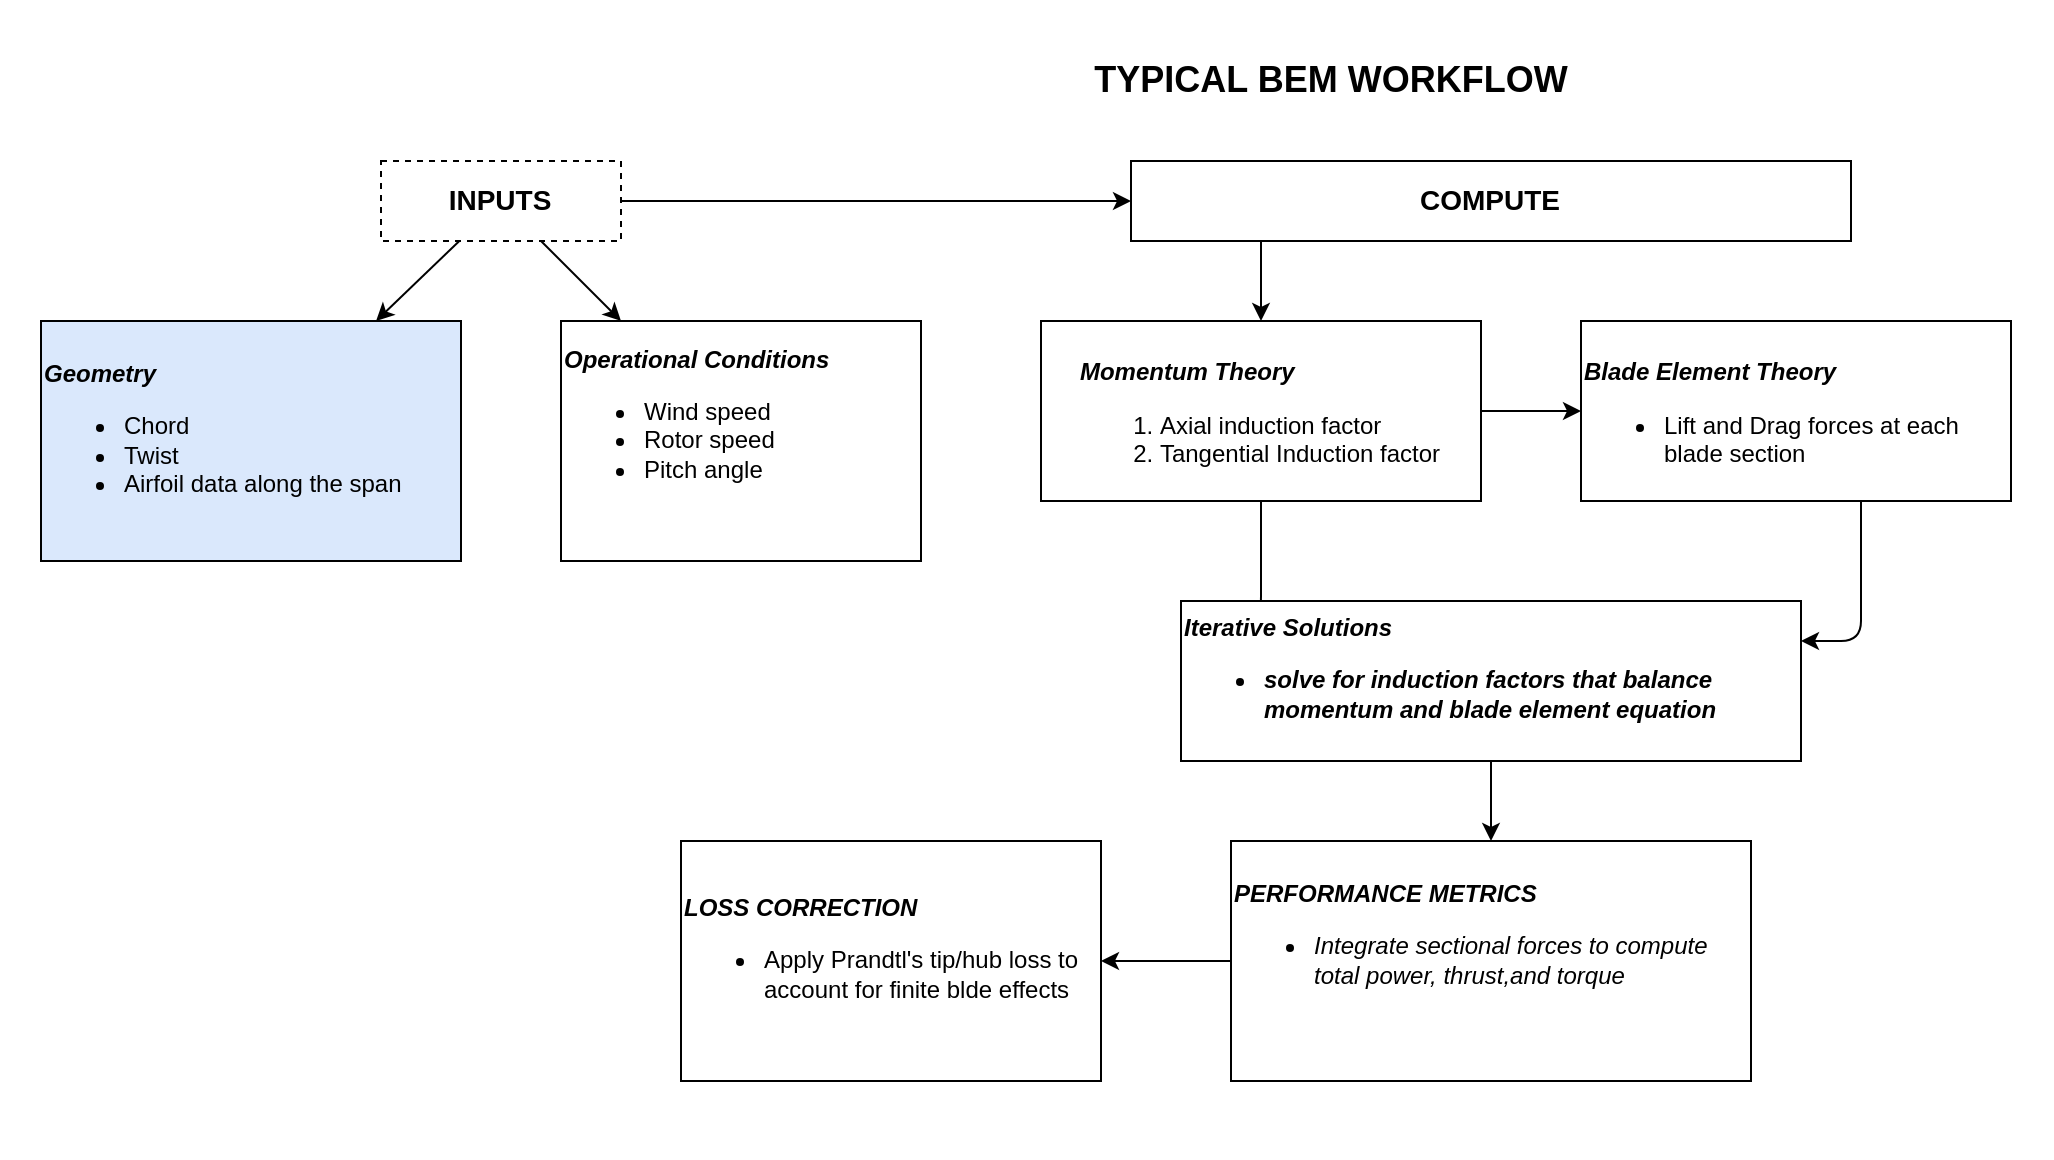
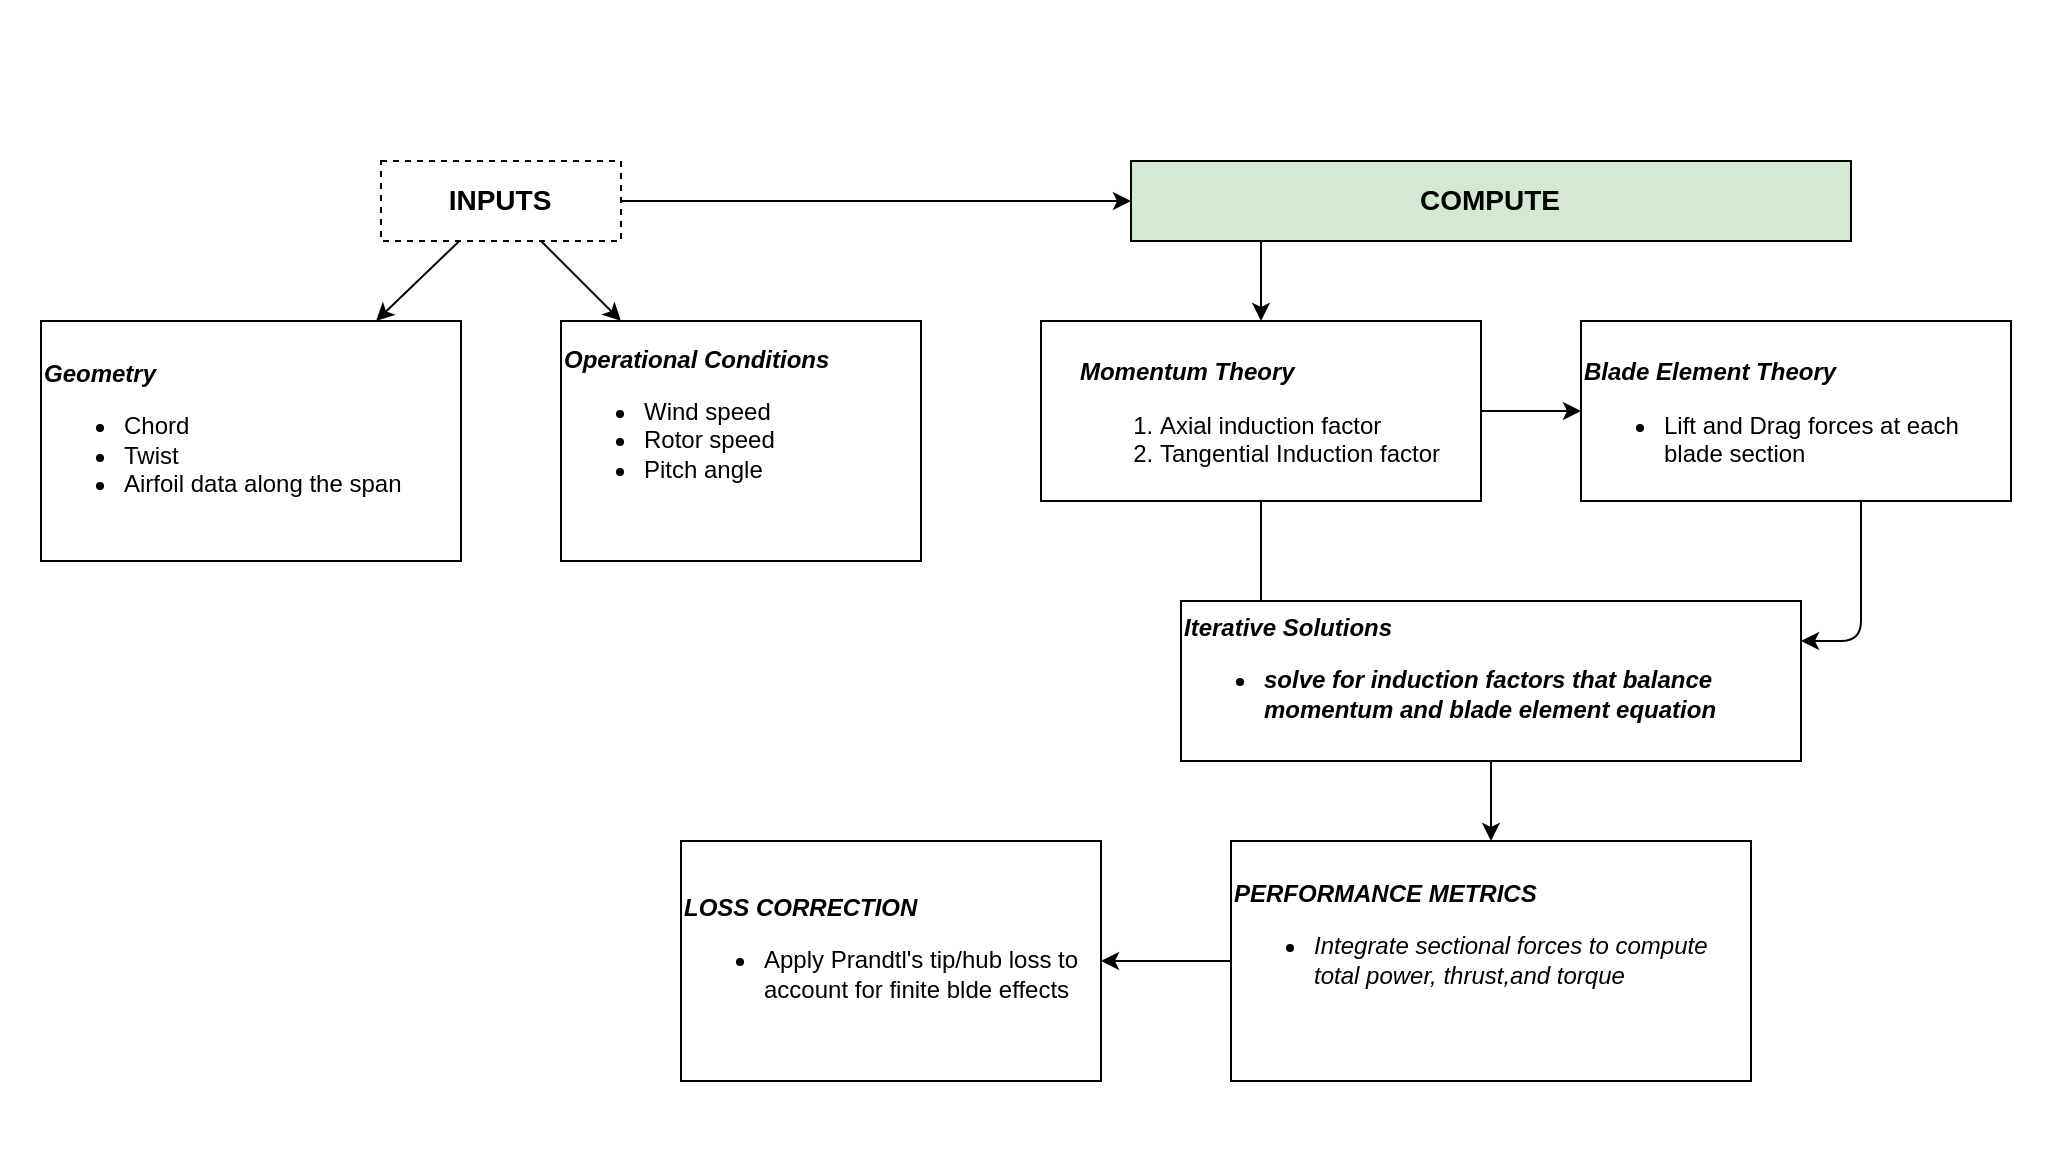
node "TYPICAL BEM WORKFLOW": removed
node "COMPUTE": fillcolor #ffffff -> #d5e8d4
node "Geometry Chord Twist Airfoil data along the span": fillcolor #dae8fc -> #ffffff
